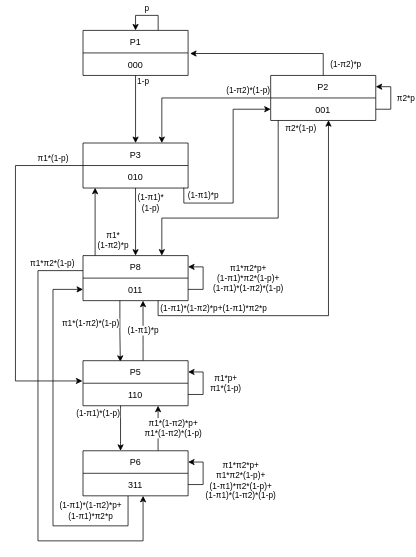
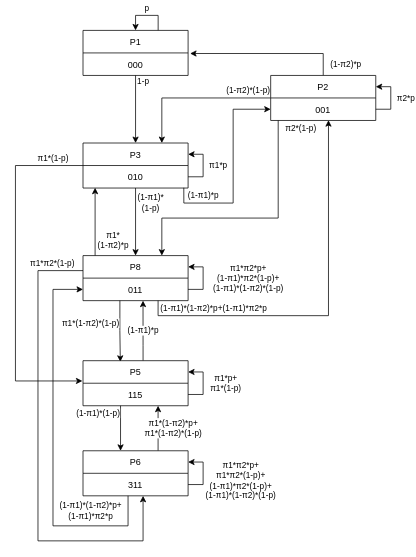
edge "010" -> "P3": added, label "π1*p"
node "110": label "110" -> "115"
